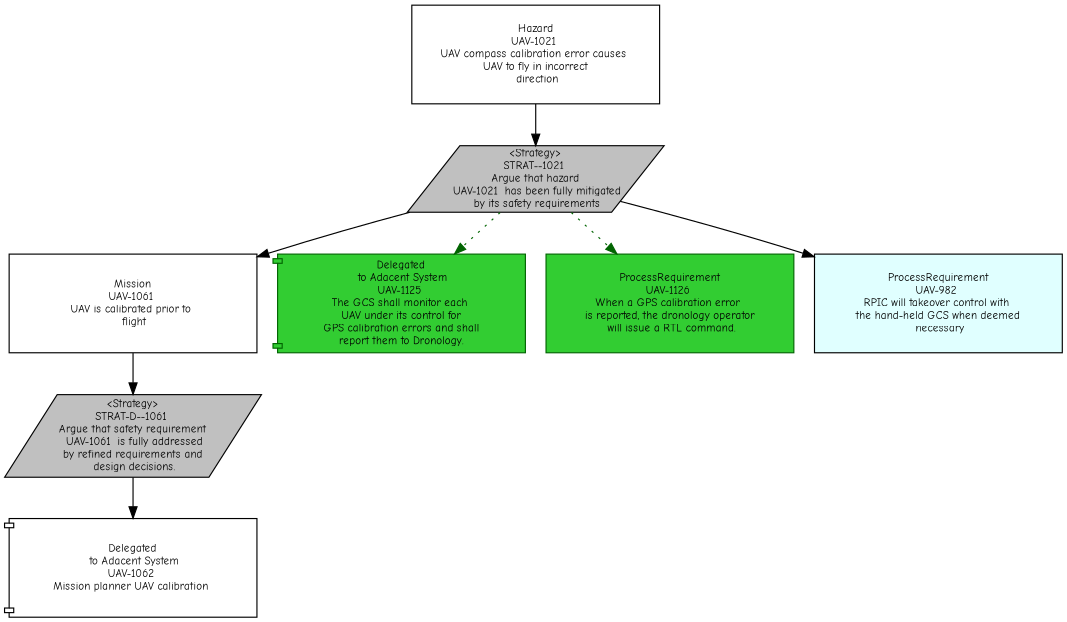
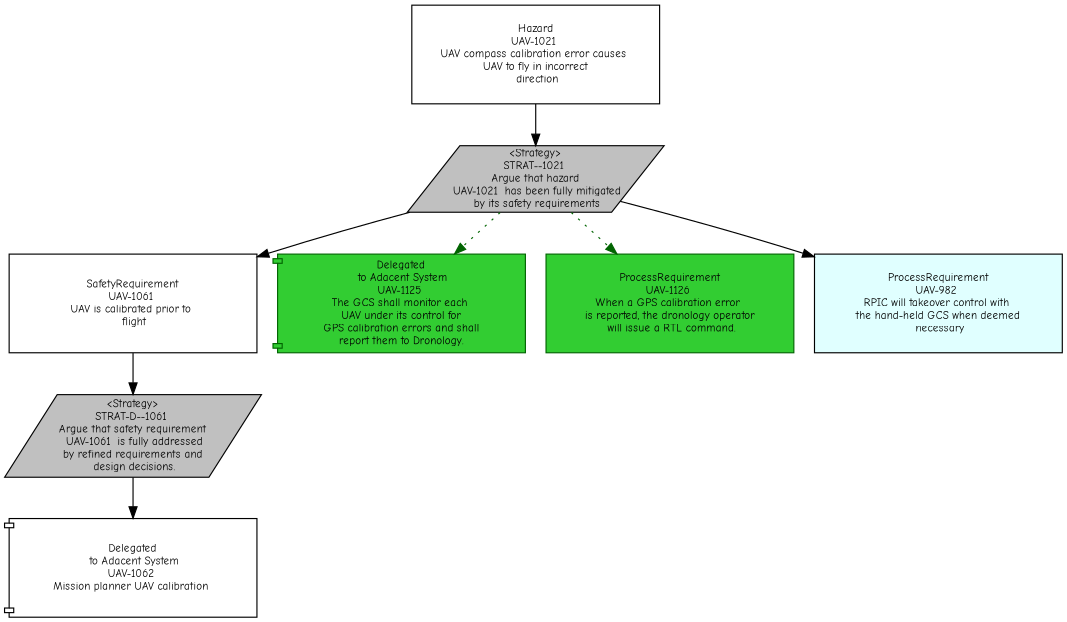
node "Mission UAV-1061 UAV is calibrated prior to flight": label "Mission UAV-1061 UAV is calibrated prior to flight" -> "SafetyRequirement UAV-1061 UAV is calibrated prior to flight"
